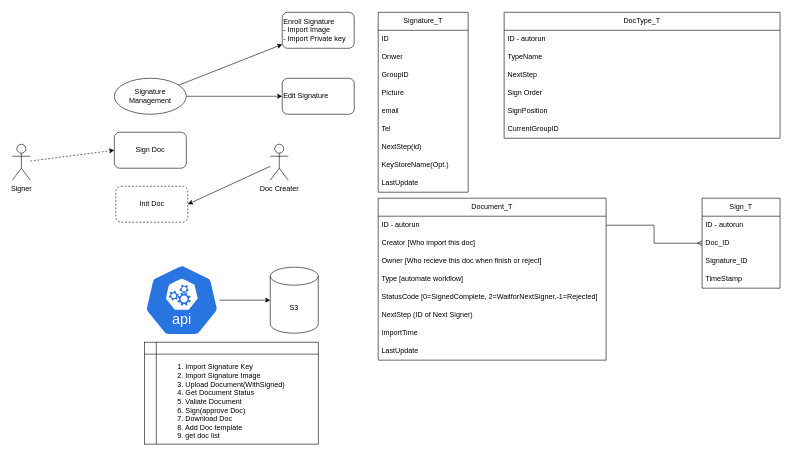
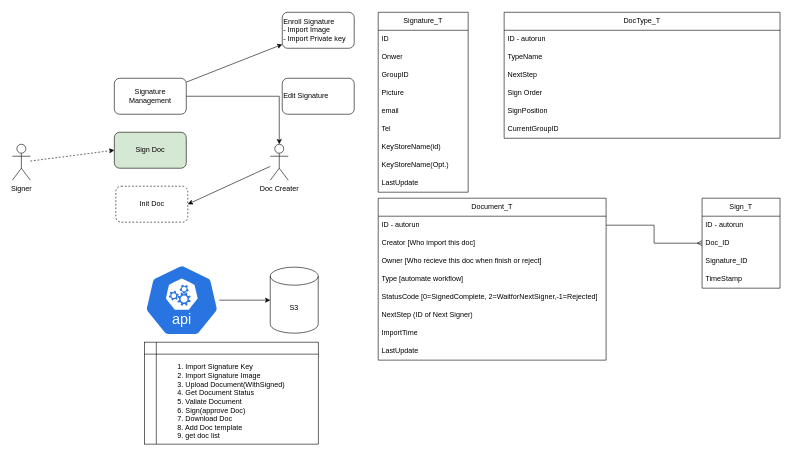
node "Signature Management": shape ellipse -> rounded rectangle
edge "Signature Management" -> "Edit Signature": now "Signature Management" -> "Doc Creater"
node "NextStep(id)": label "NextStep(id)" -> "KeyStoreName(id)"
node "Sign Doc": fillcolor #ffffff -> #d5e8d4
